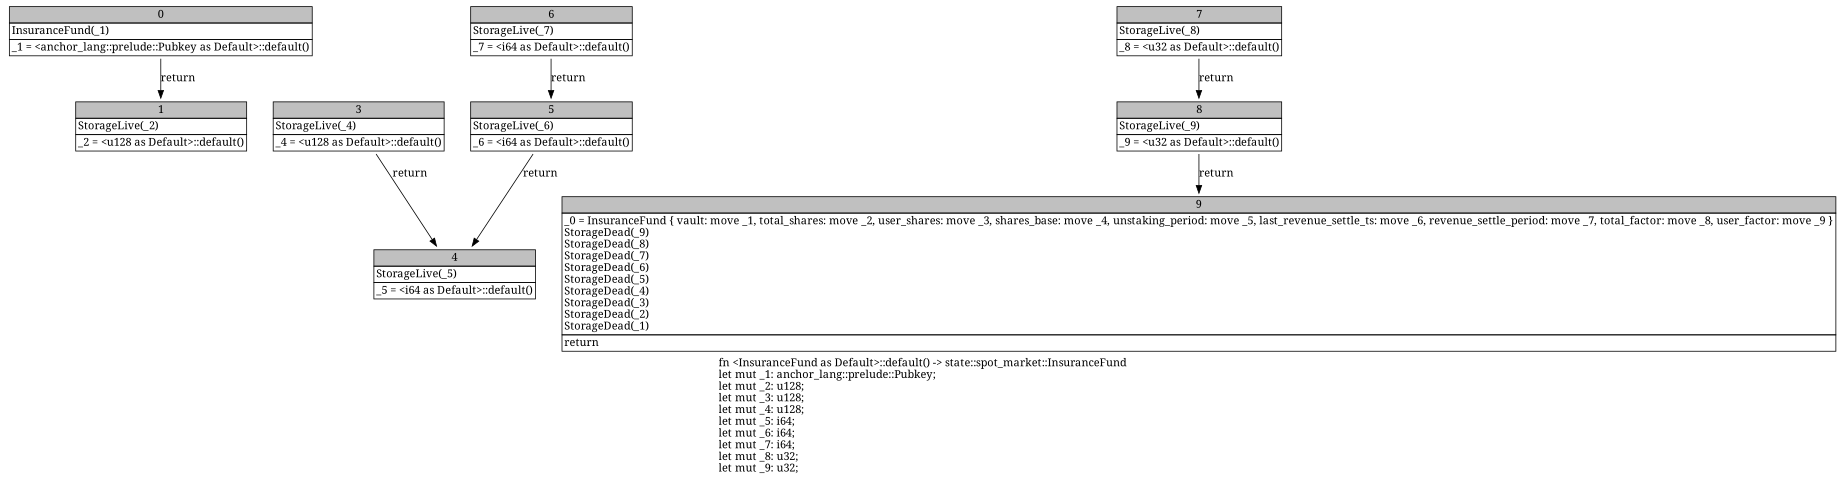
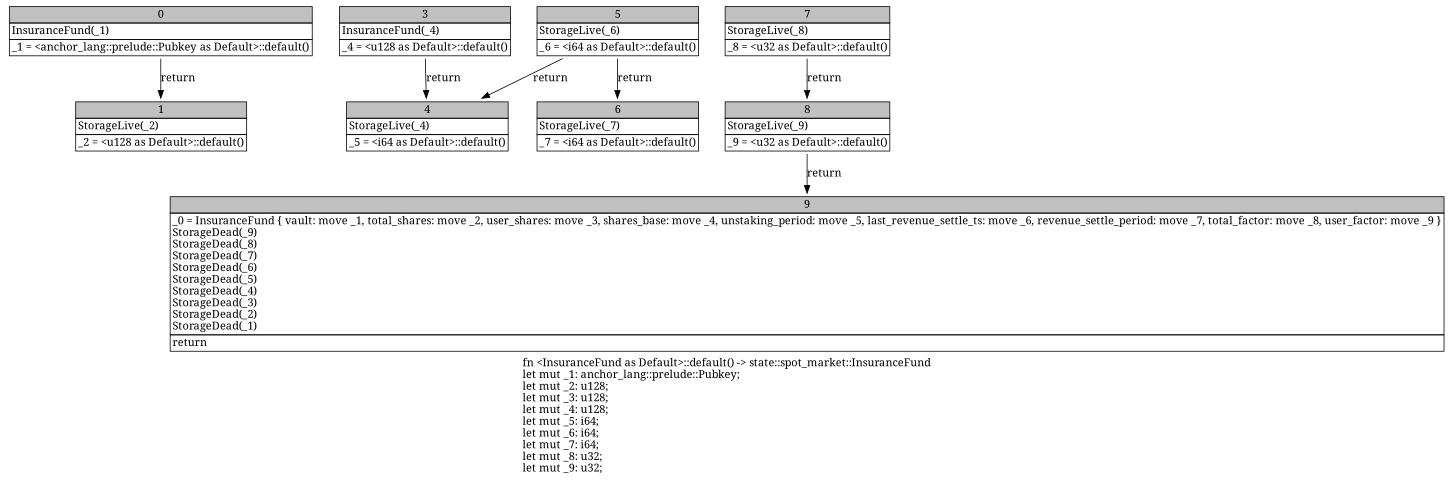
edge "6" -> "5": reversed
node "3": text "StorageLive(_4)" -> "InsuranceFund(_4)"
node "4": text "StorageLive(_5)" -> "StorageLive(_4)"
